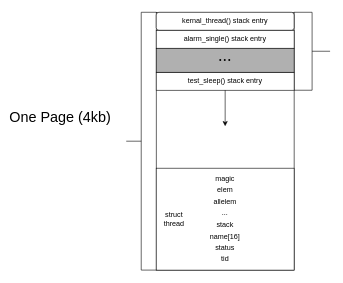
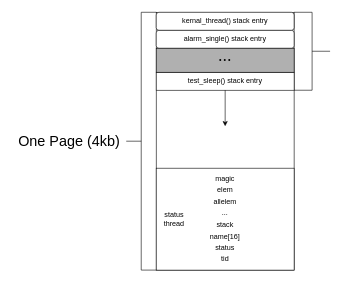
node "alarm_single() stack entry": shape rectangle -> rounded rectangle
node "One Page (4kb)": moved (60, 117) -> (69, 141)
node "struct thread": label "struct thread" -> "status thread"
